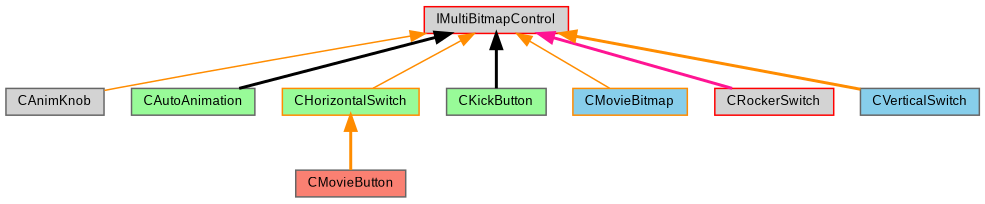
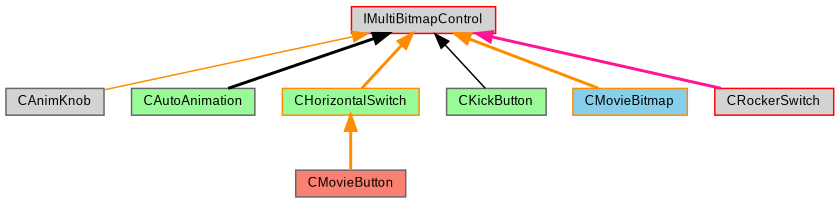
edge "CHorizontalSwitch" -> "IMultiBitmapControl": style solid -> bold
edge "CMovieBitmap" -> "IMultiBitmapControl": style solid -> bold
edge "CKickButton" -> "IMultiBitmapControl": style bold -> solid
node "CVerticalSwitch": removed
